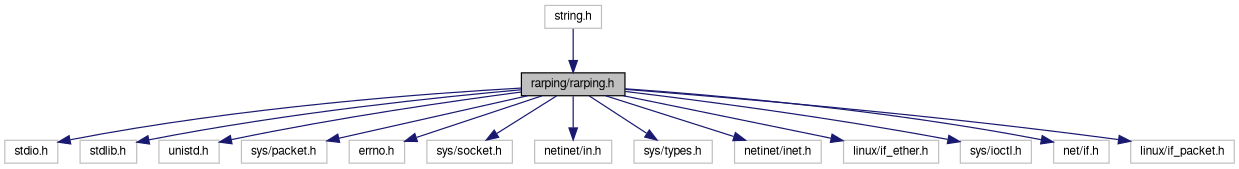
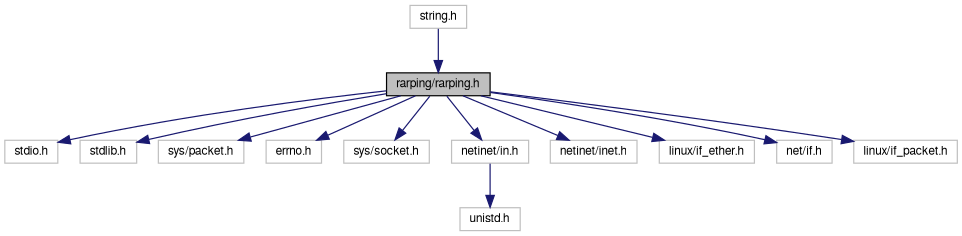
edge "rarping/rarping.h" -> "unistd.h": now "netinet/in.h" -> "unistd.h"
node "sys/types.h": removed
node "sys/ioctl.h": removed
